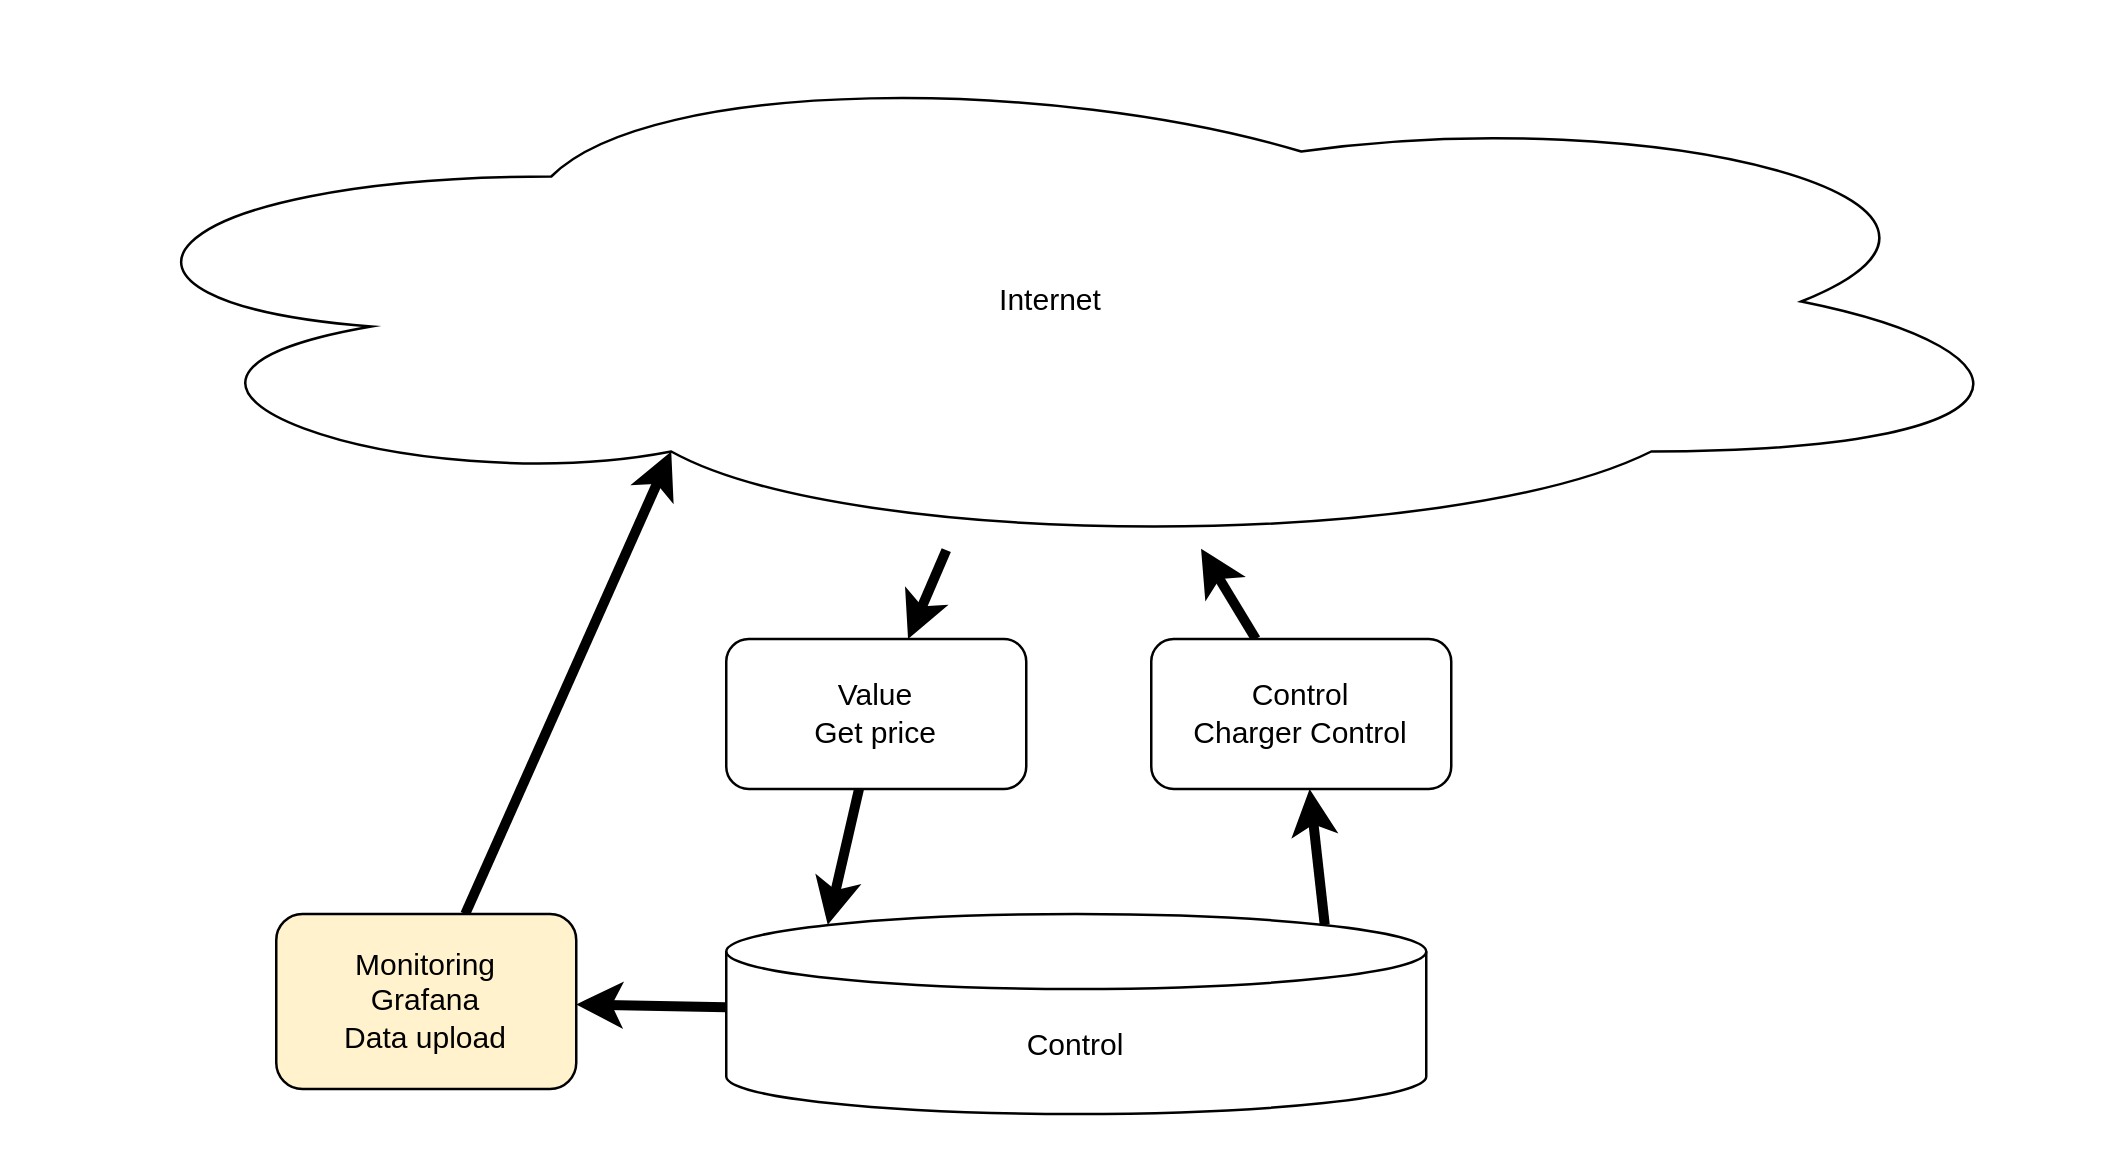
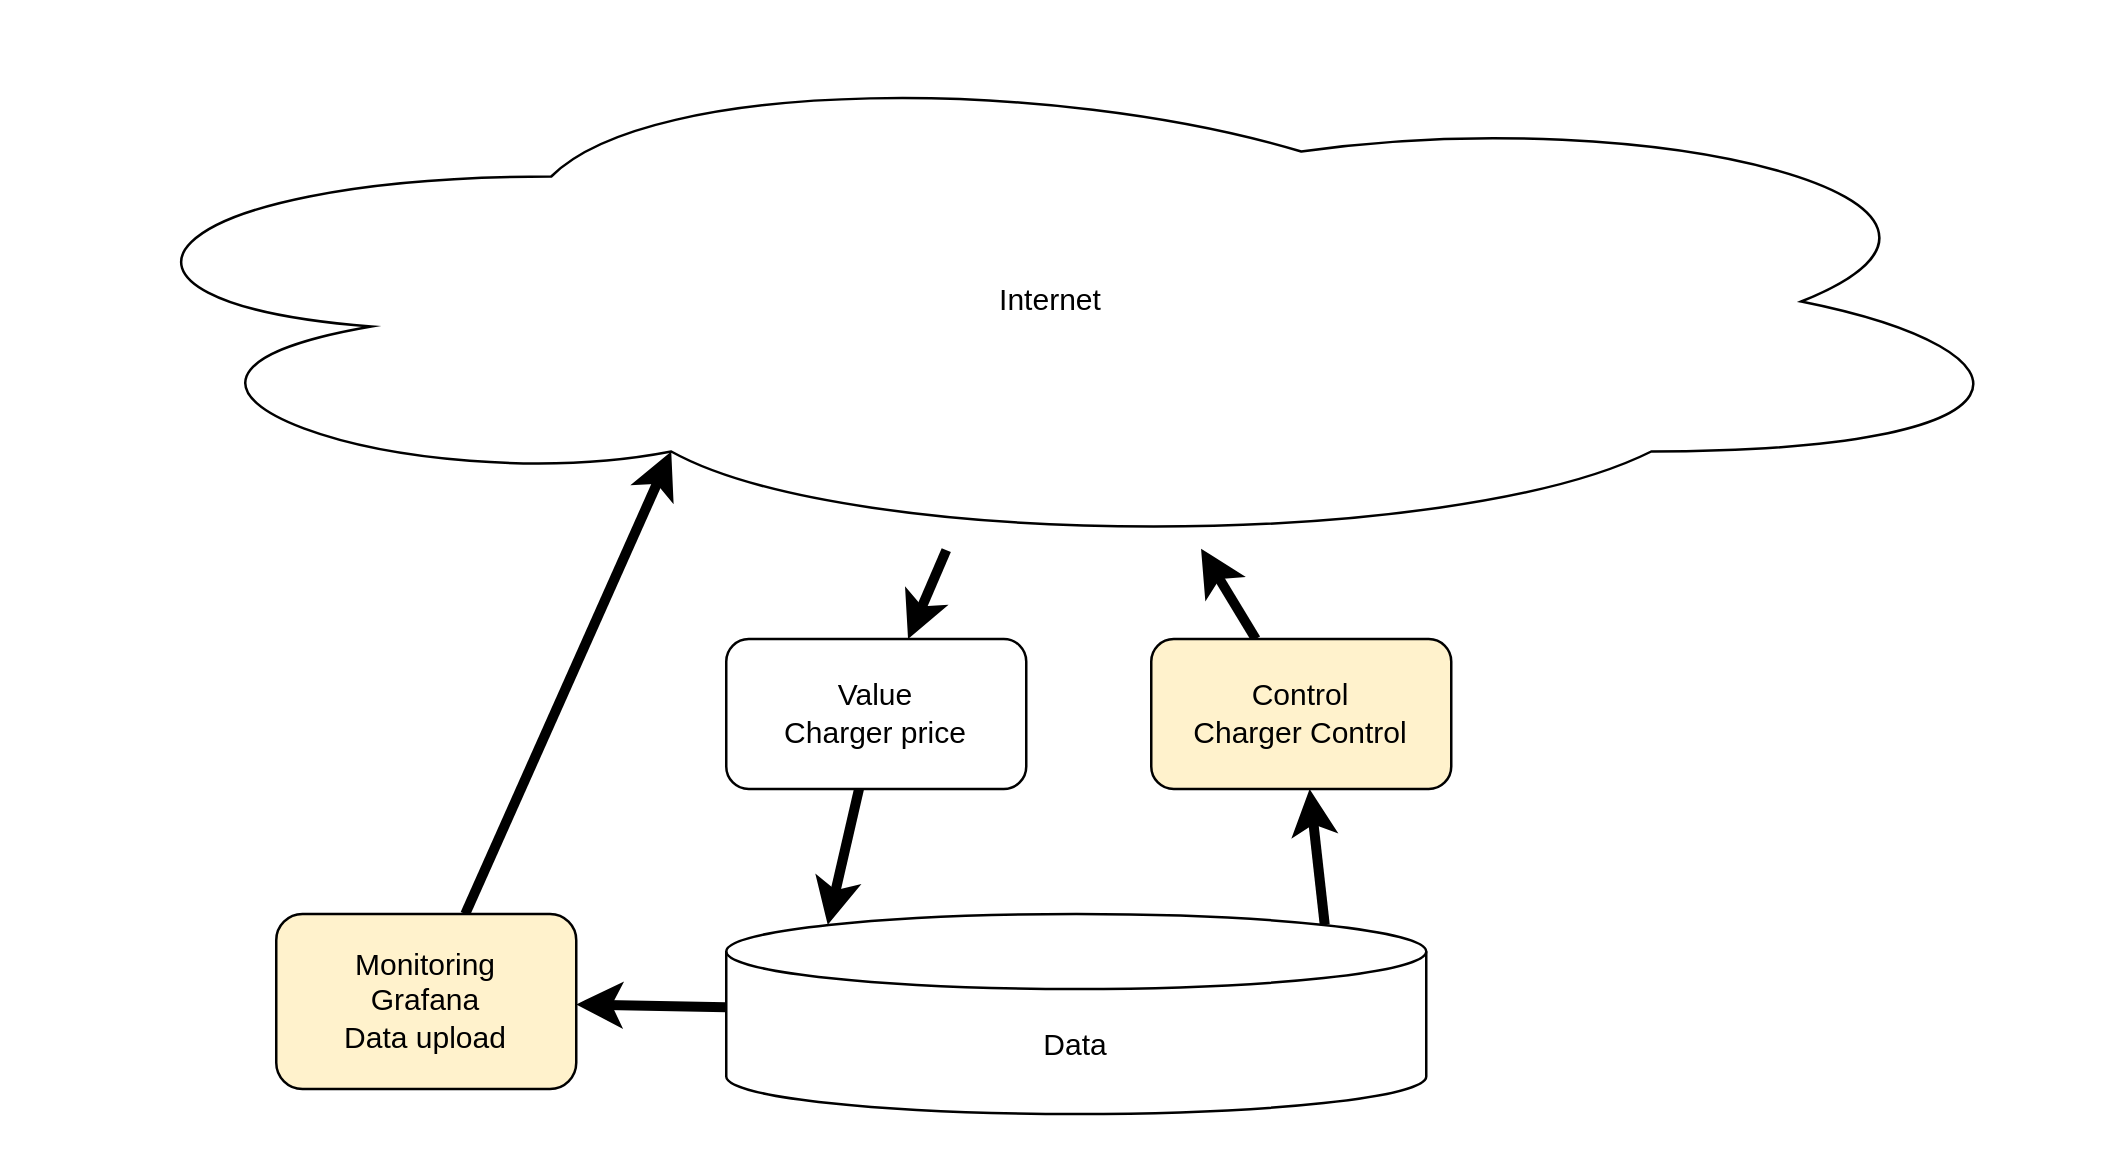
node "Value Get price": label "Value Get price" -> "Value Charger price"
node "Control Charger Control": fillcolor #ffffff -> #fff2cc
node "Control": label "Control" -> "Data"
